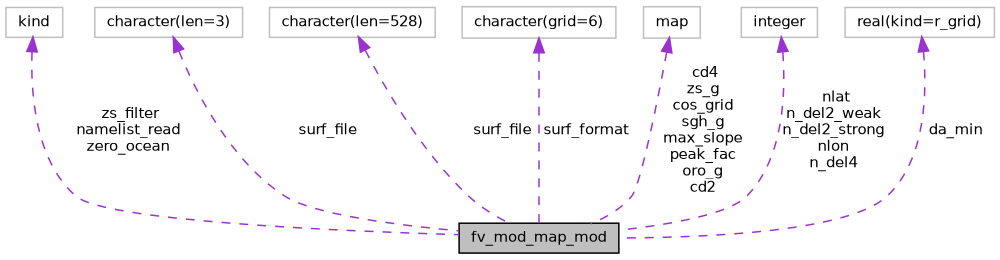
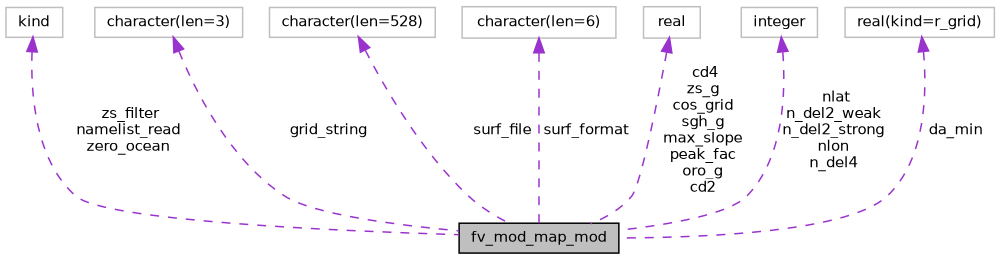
node "character(grid=6)": label "character(grid=6)" -> "character(len=6)"
node "map": label "map" -> "real"
edge "fv_mod_map_mod" -> "character(len=3)": label " surf_file" -> " grid_string"
